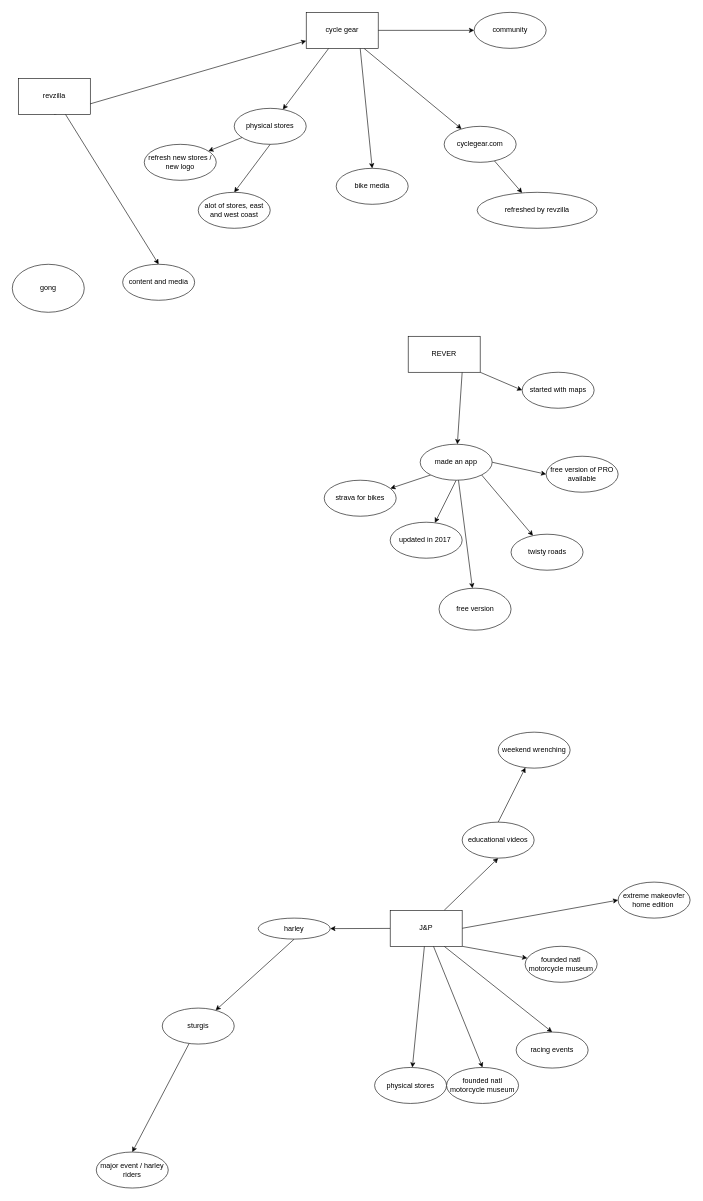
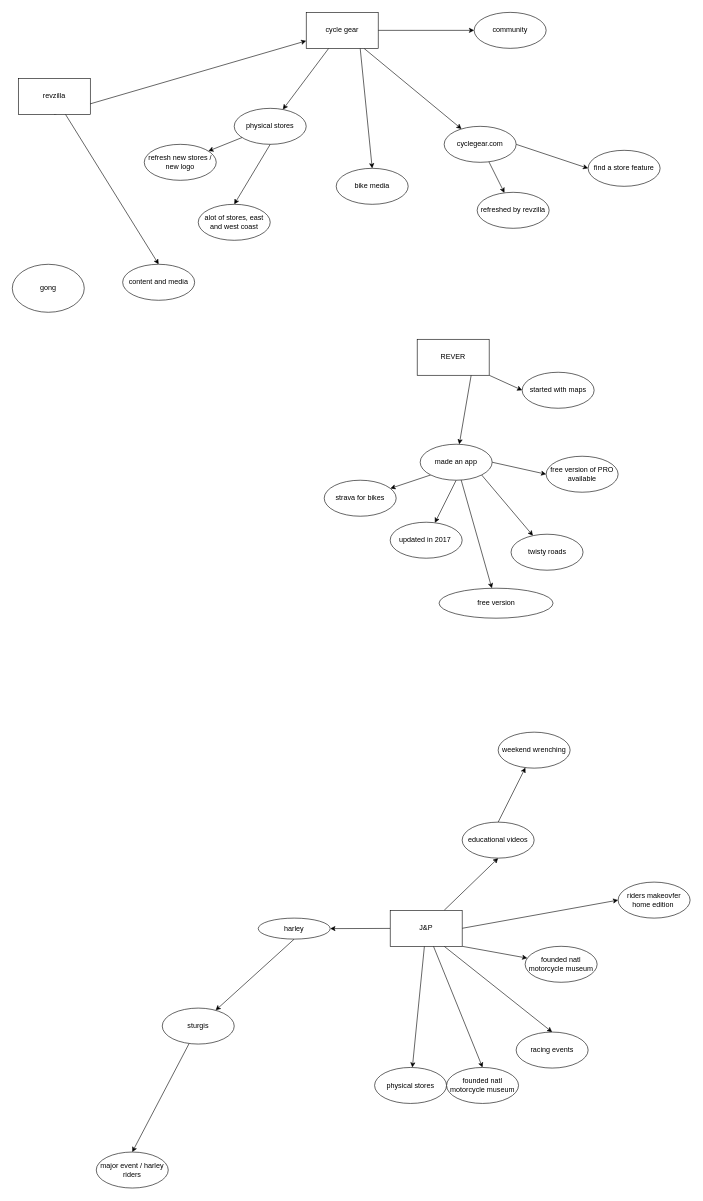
edge "cyclegear.com" -> "find a store feature": added
node "find a store feature": added
node "alot of stores, east and west coast": moved (234, 210) -> (234, 222)
node "refreshed by revzilla": size 120x36 -> 72x36
node "REVER": moved (444, 354) -> (453, 357)
node "free version": size 72x42 -> 114x30
node "extreme makeovfer home edition": label "extreme makeovfer home edition" -> "riders makeovfer home edition"
